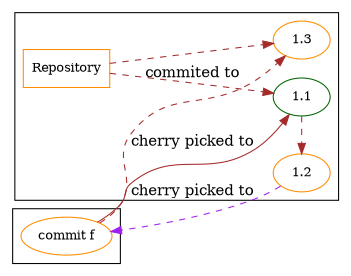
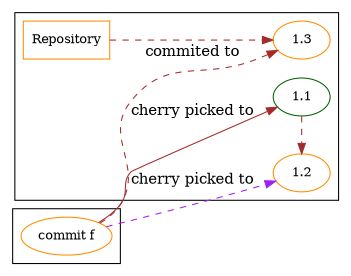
edge "Repository" -> "1.1": removed
edge "1.2" -> "commit f": reversed
